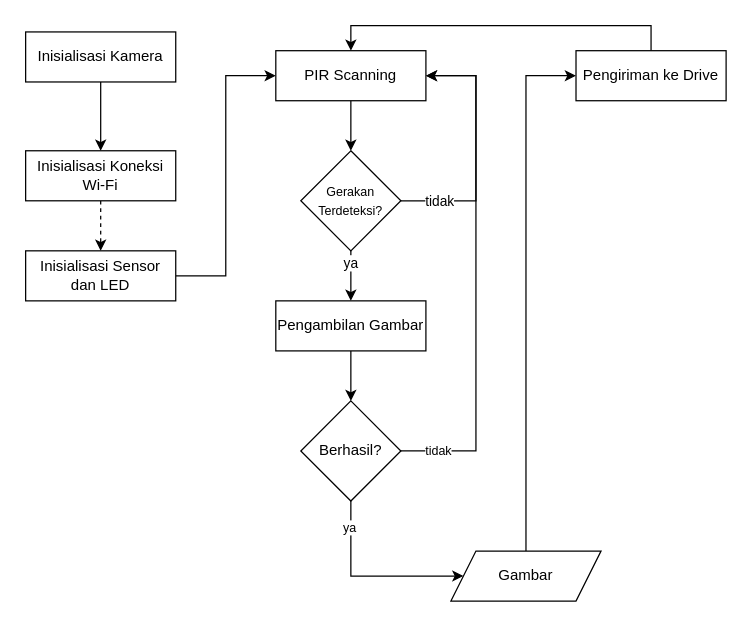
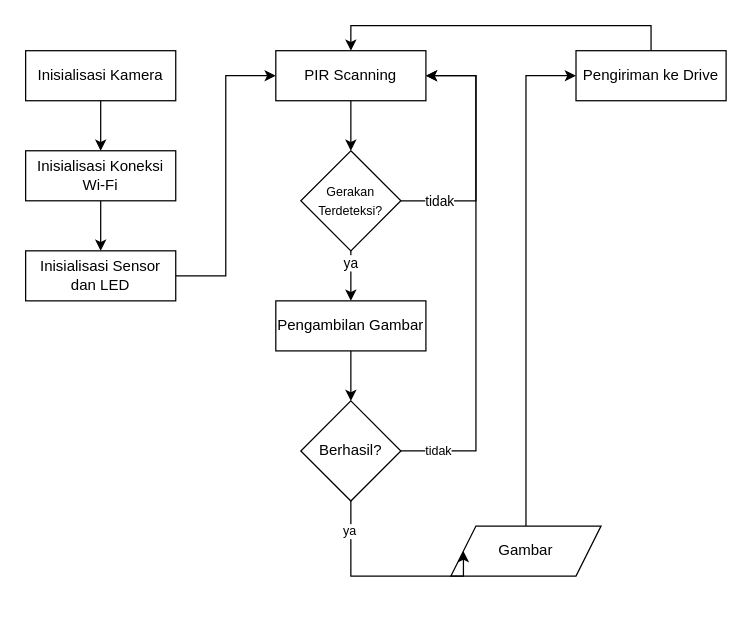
node "Inisialisasi Kamera": moved (101, 57) -> (101, 76)
edge "Inisialisasi Koneksi Wi-Fi" -> "Inisialisasi Sensor dan LED": style dashed -> solid
node "Gambar": moved (526, 576) -> (526, 551)
